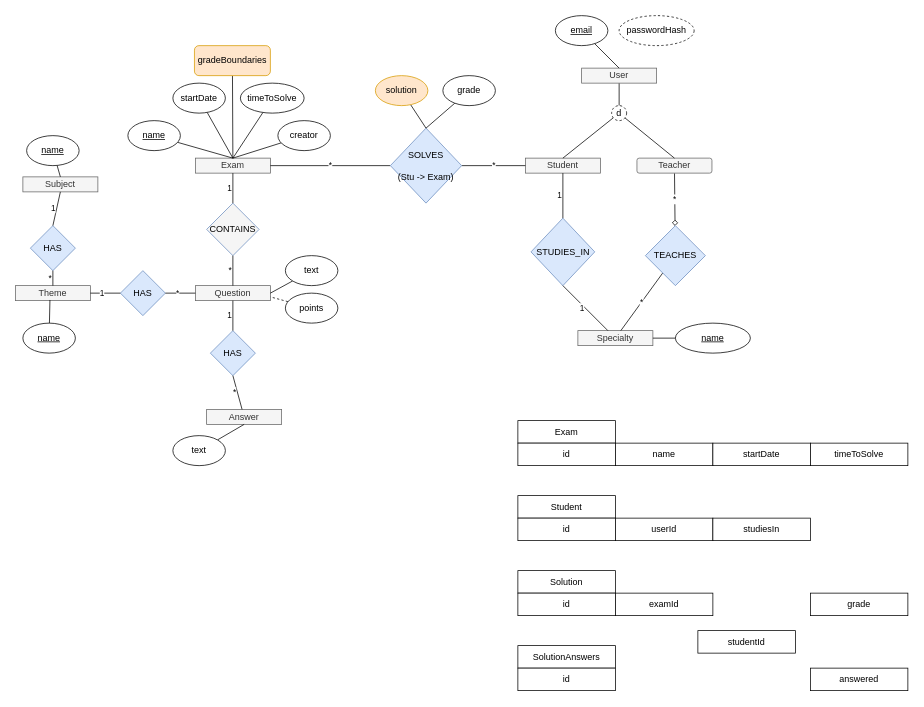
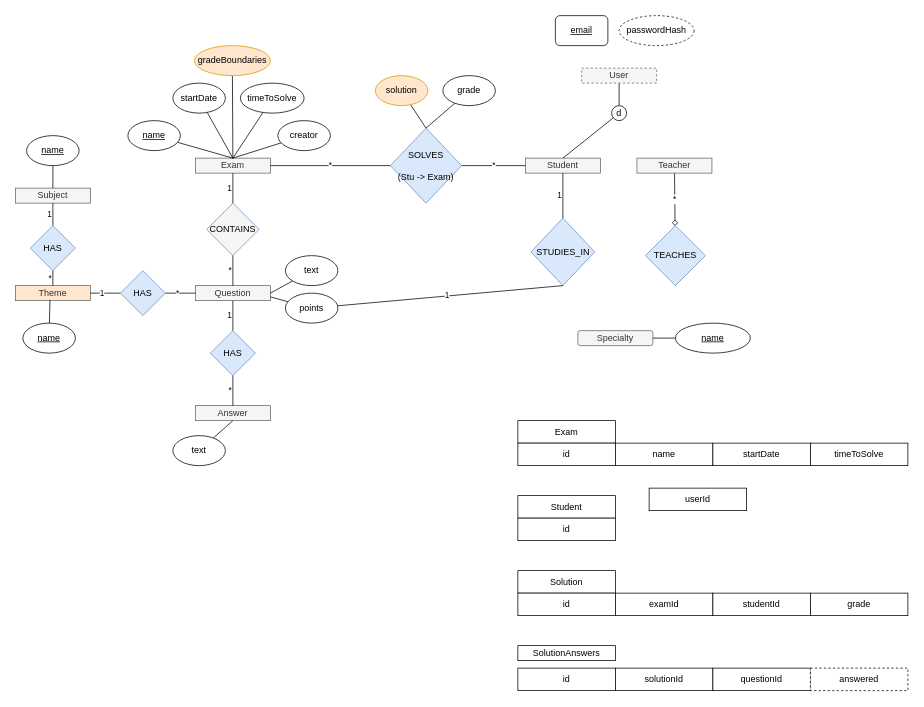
node "email": shape ellipse -> rounded rectangle
edge "email" -- "User": removed
node "gradeBoundaries": shape rounded rectangle -> ellipse
node "User": style solid -> dashed
node "d": style dashed -> solid
edge "d" -- "Teacher": removed
node "Teacher": shape rounded rectangle -> rectangle
node "Subject": moved (60, 184) -> (53, 195)
node "Theme": fillcolor #f5f5f5 -> #ffe6cc
edge "Question" -- "points": style dashed -> solid
edge "TEACHES" -- "Specialty": removed, label "*"
edge "STUDIES_IN" -- "Specialty": now "STUDIES_IN" -- "points"
node "Specialty": shape rectangle -> rounded rectangle
node "Answer": moved (244, 417) -> (233, 413)
node "userId": moved (664, 529) -> (698, 499)
node "studiesIn": removed
node "studentId": moved (747, 642) -> (762, 604)
node "SolutionAnswers": size 98x23 -> 98x15
node "solutionId": added
node "questionId": added
node "answered": style solid -> dashed
